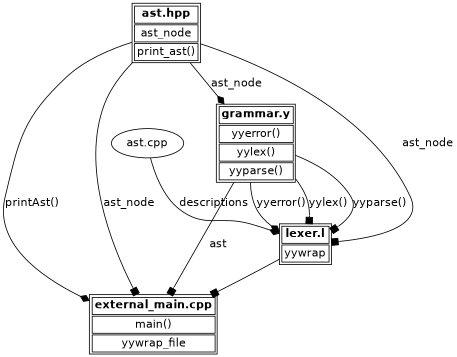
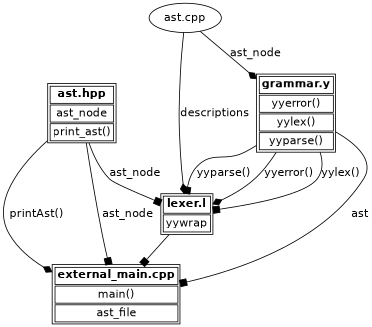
edge "ast.hpp" -> "grammar.y": now "ast.cpp" -> "grammar.y"
node "external_main.cpp": text "yywrap_file" -> "ast_file"
